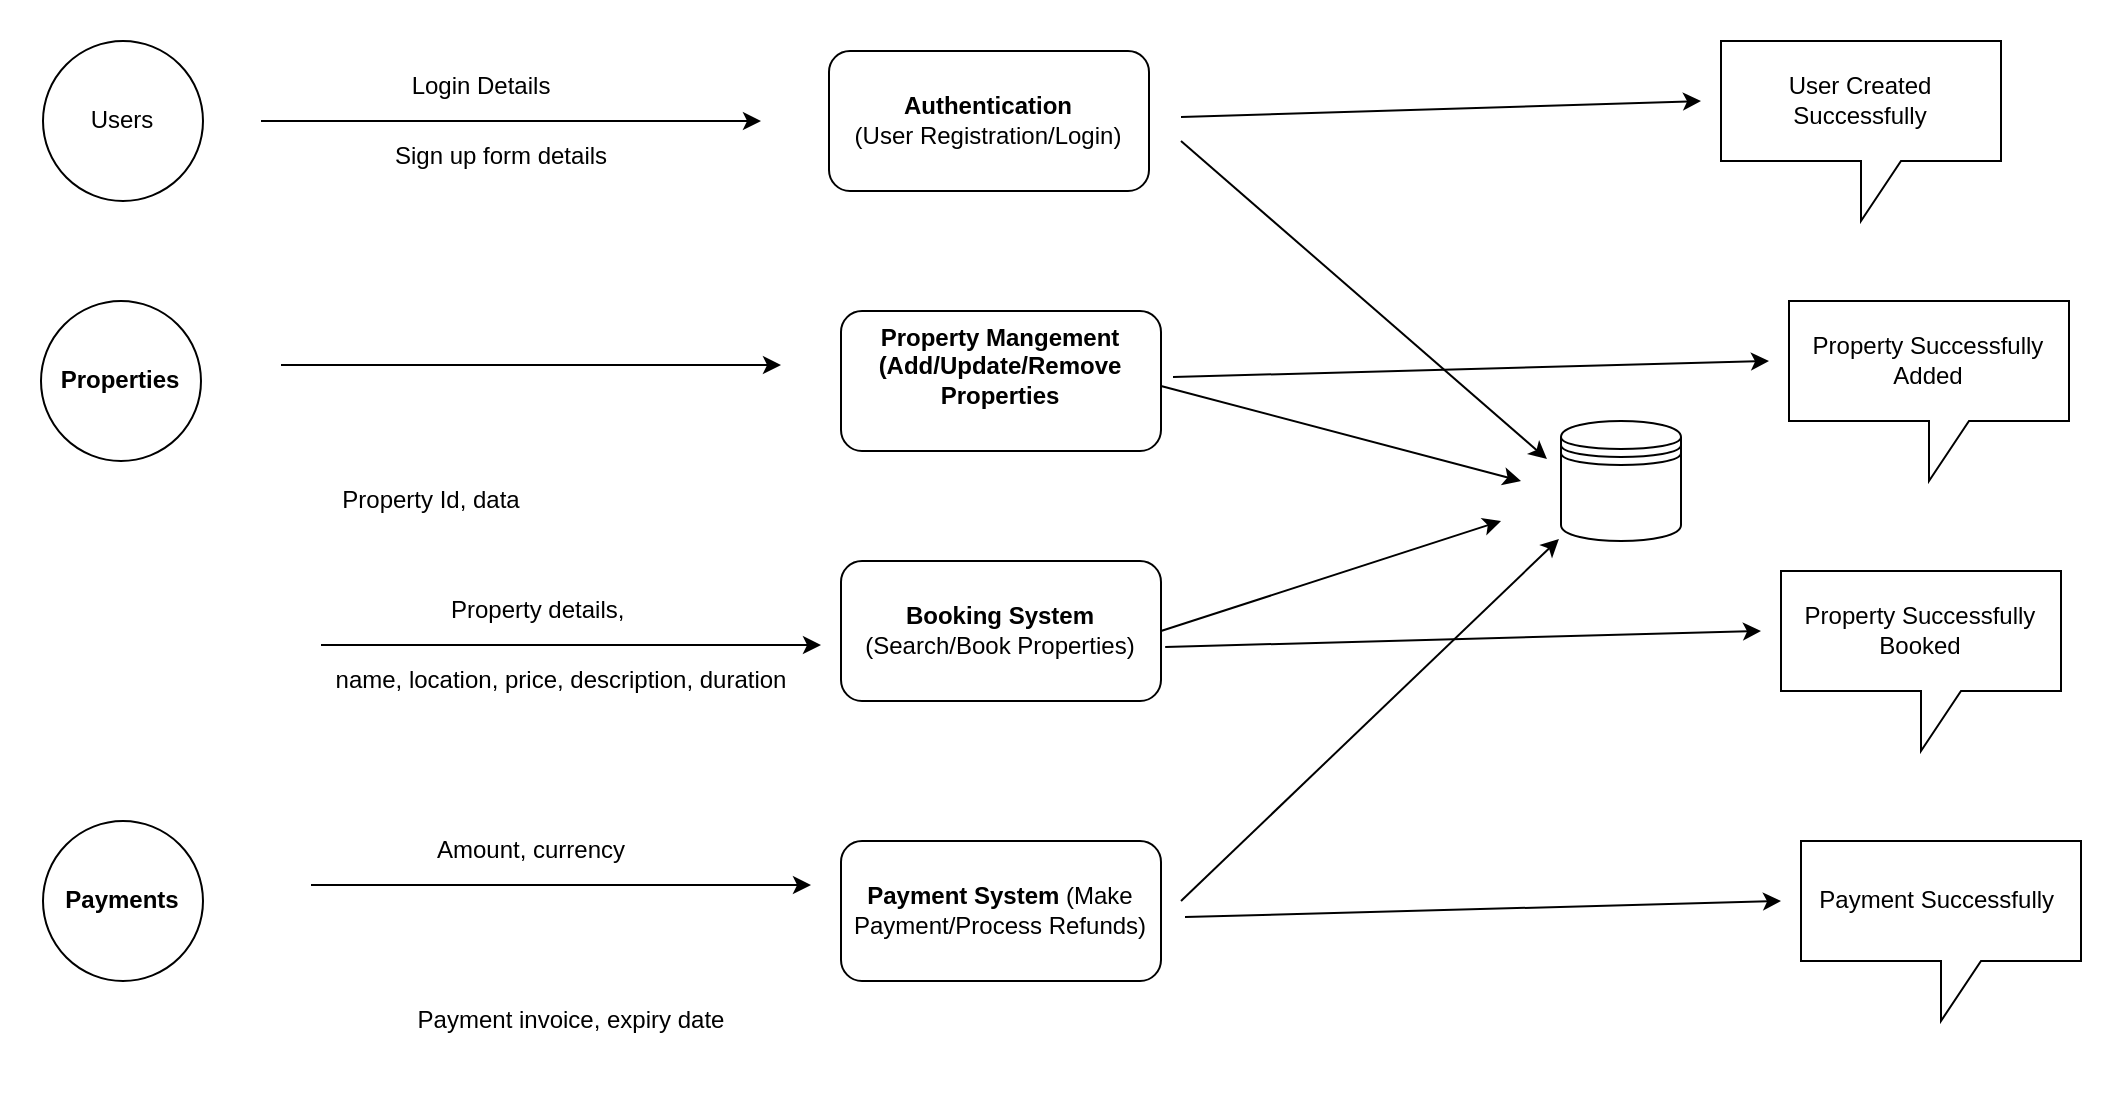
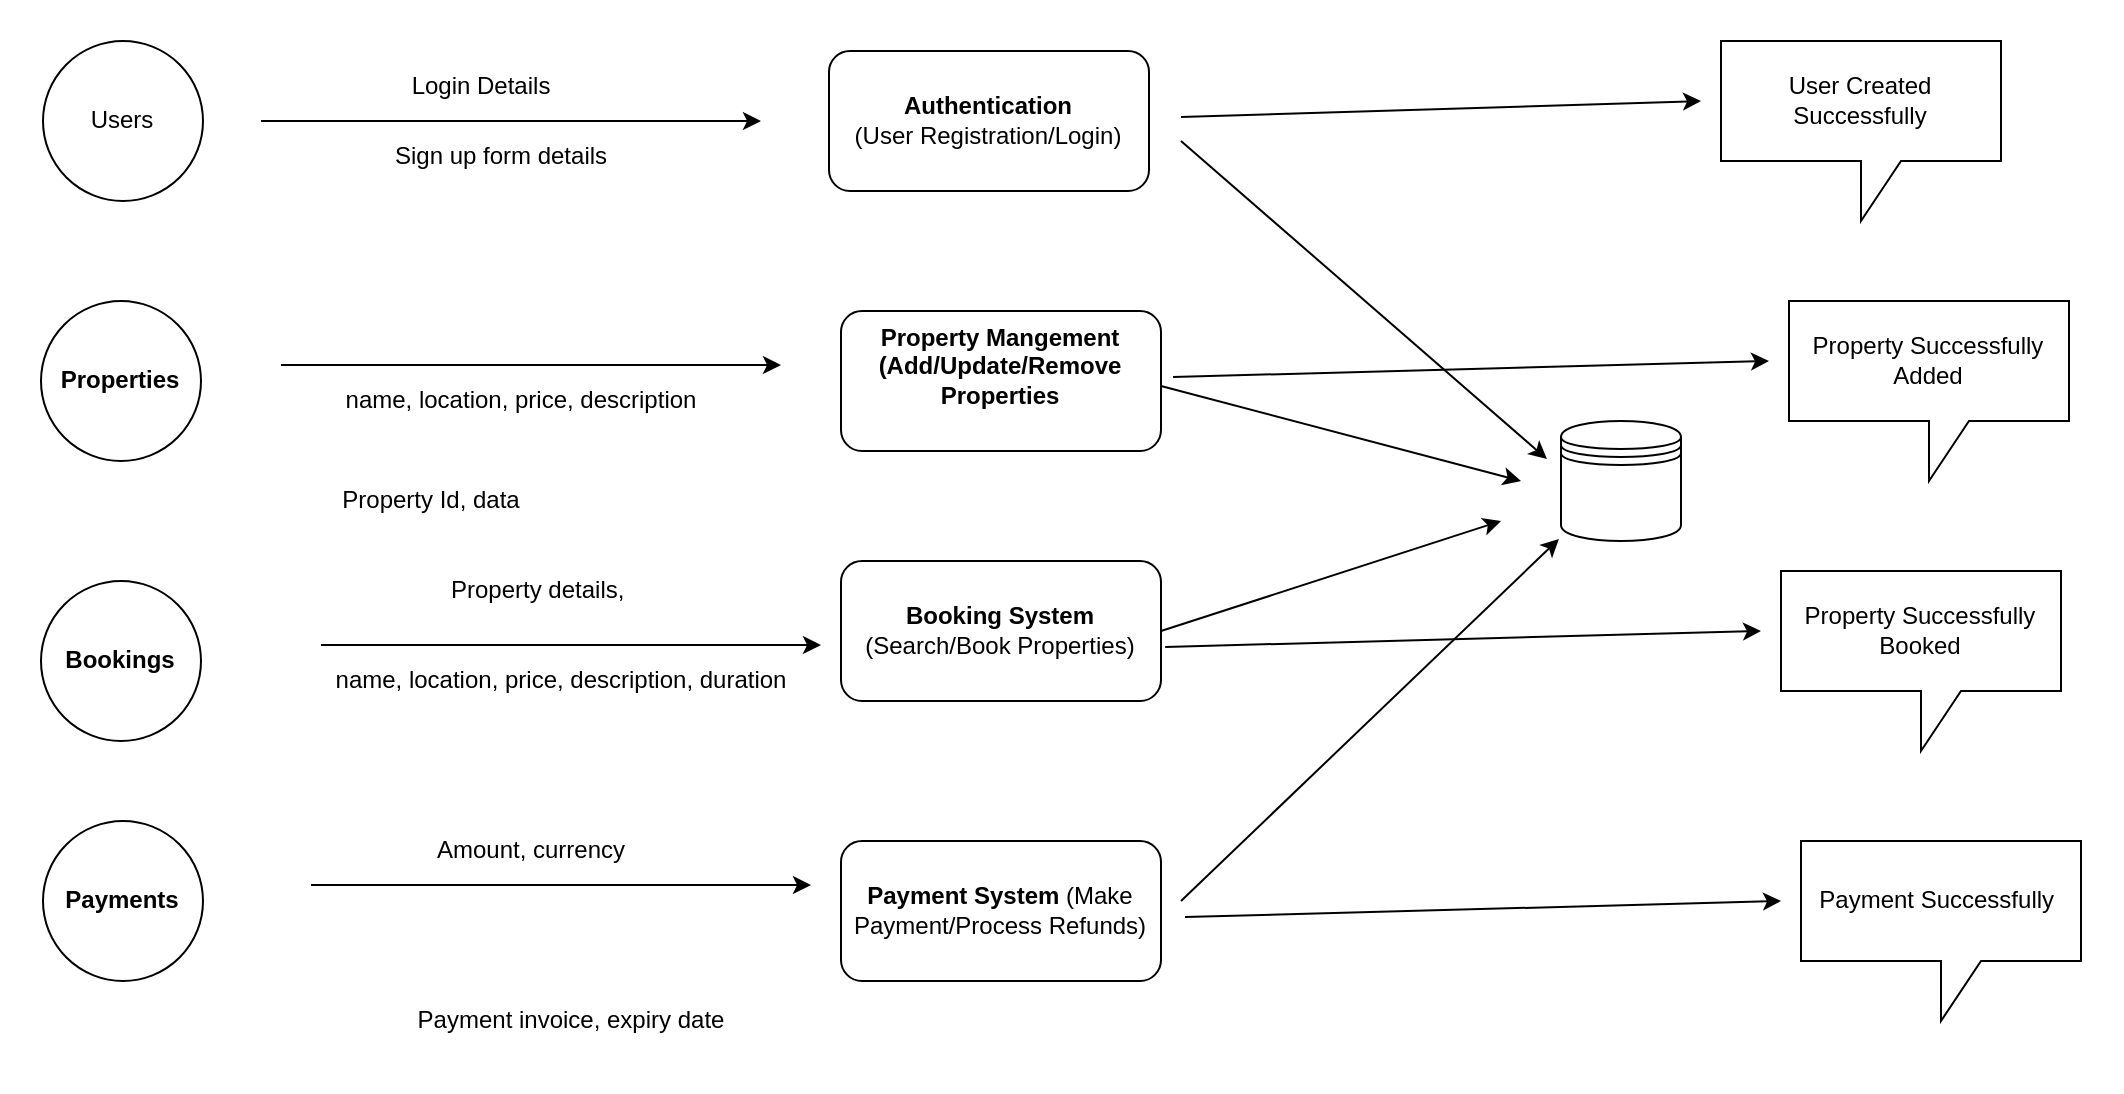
node "name, location, price, description": added
node "Property details,": moved (541, 611) -> (541, 591)
node "Bookings": added
